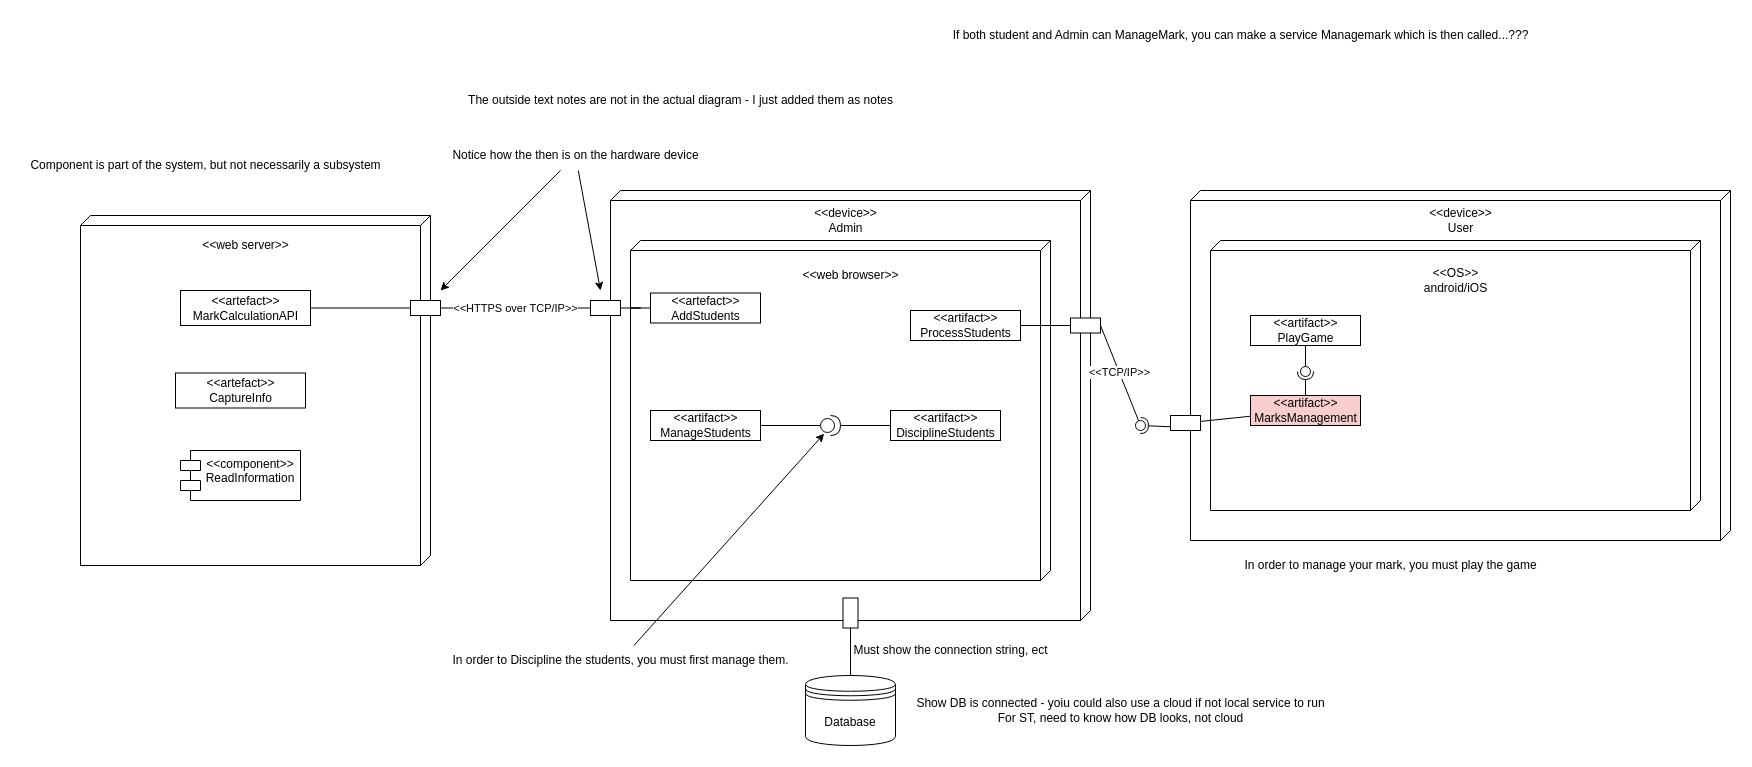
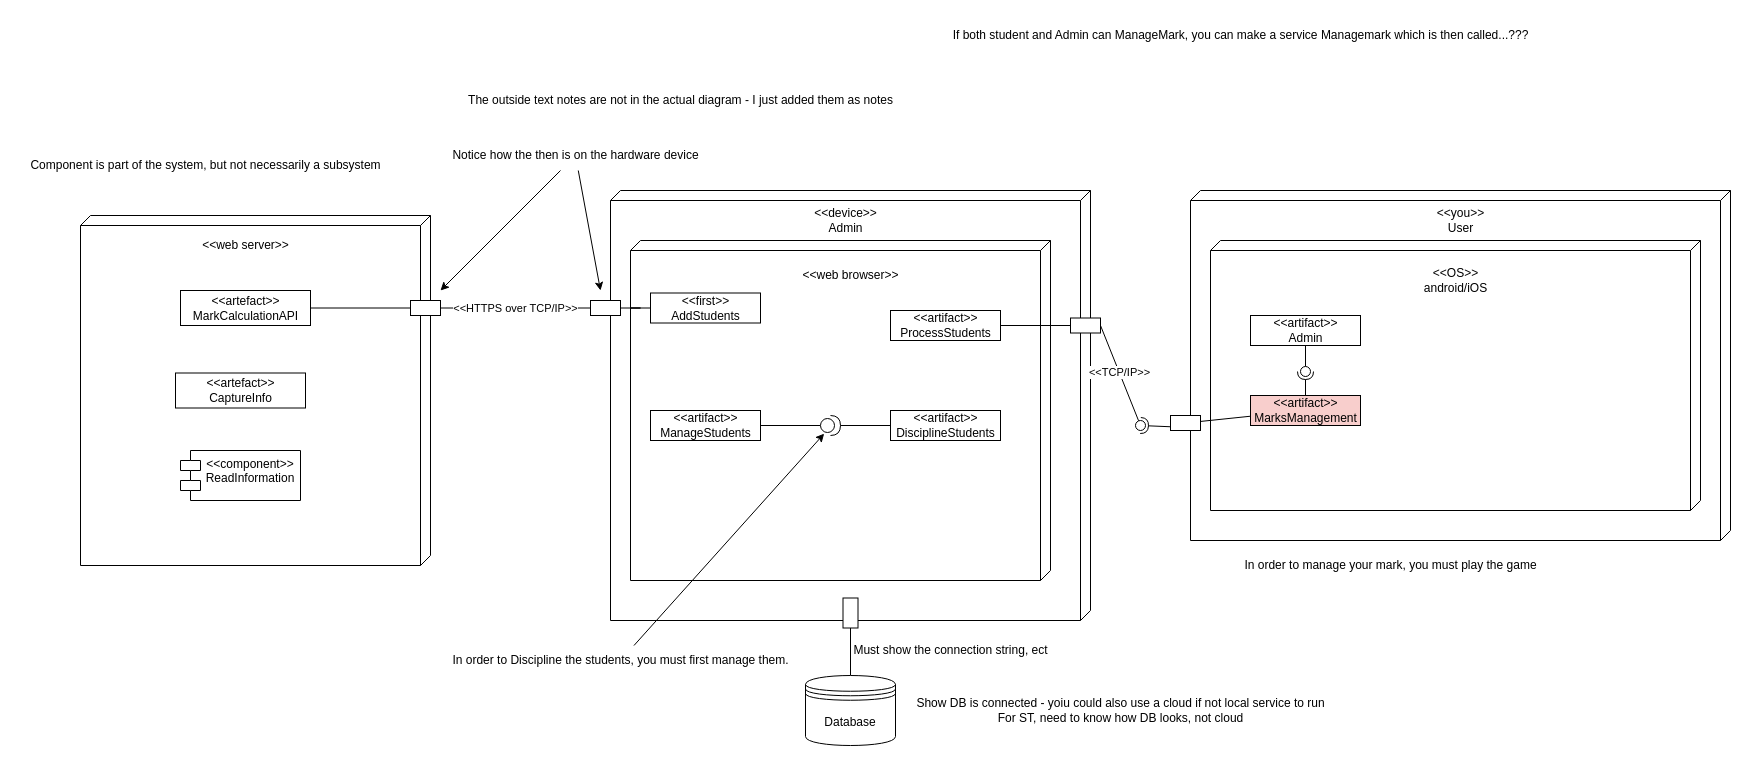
node "<<device>> User": label "<<device>> User" -> "<<you>> User"
node "<<artefact>> AddStudents": label "<<artefact>> AddStudents" -> "<<first>> AddStudents"
node "<<artifact>> ProcessStudents": moved (966, 326) -> (946, 326)
node "<<artifact>> PlayGame": label "<<artifact>> PlayGame" -> "<<artifact>> Admin"
